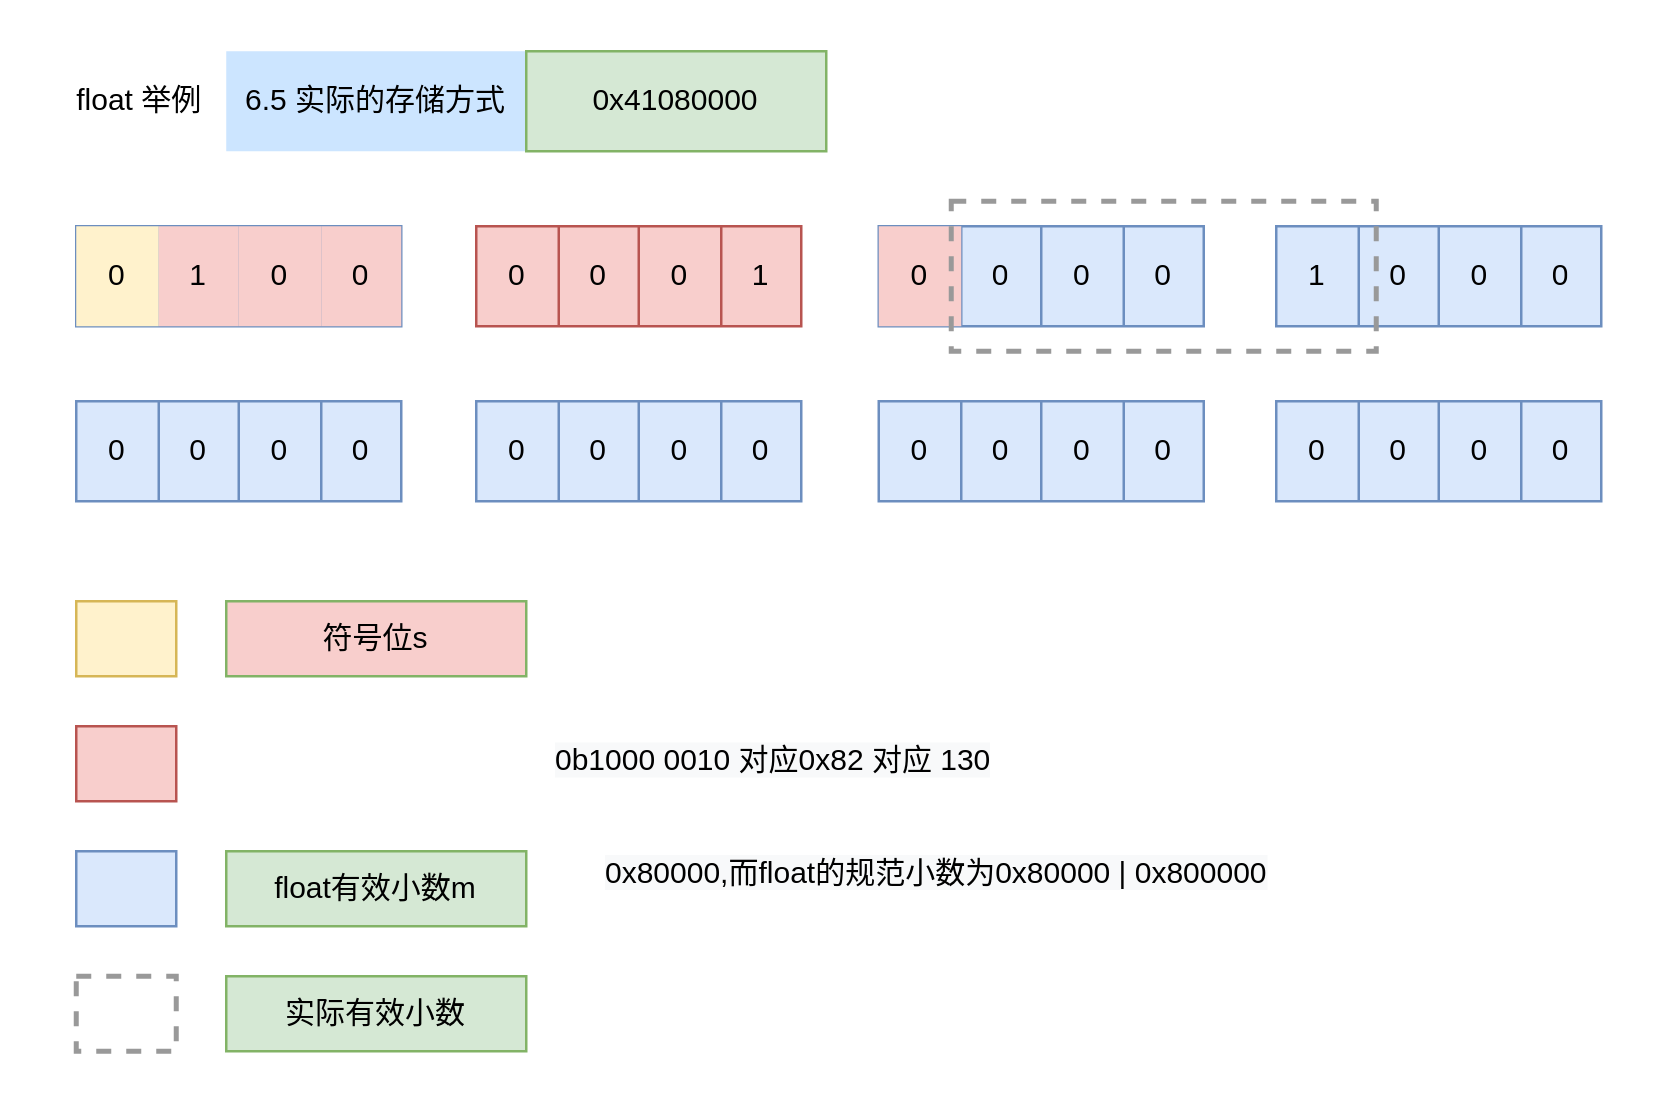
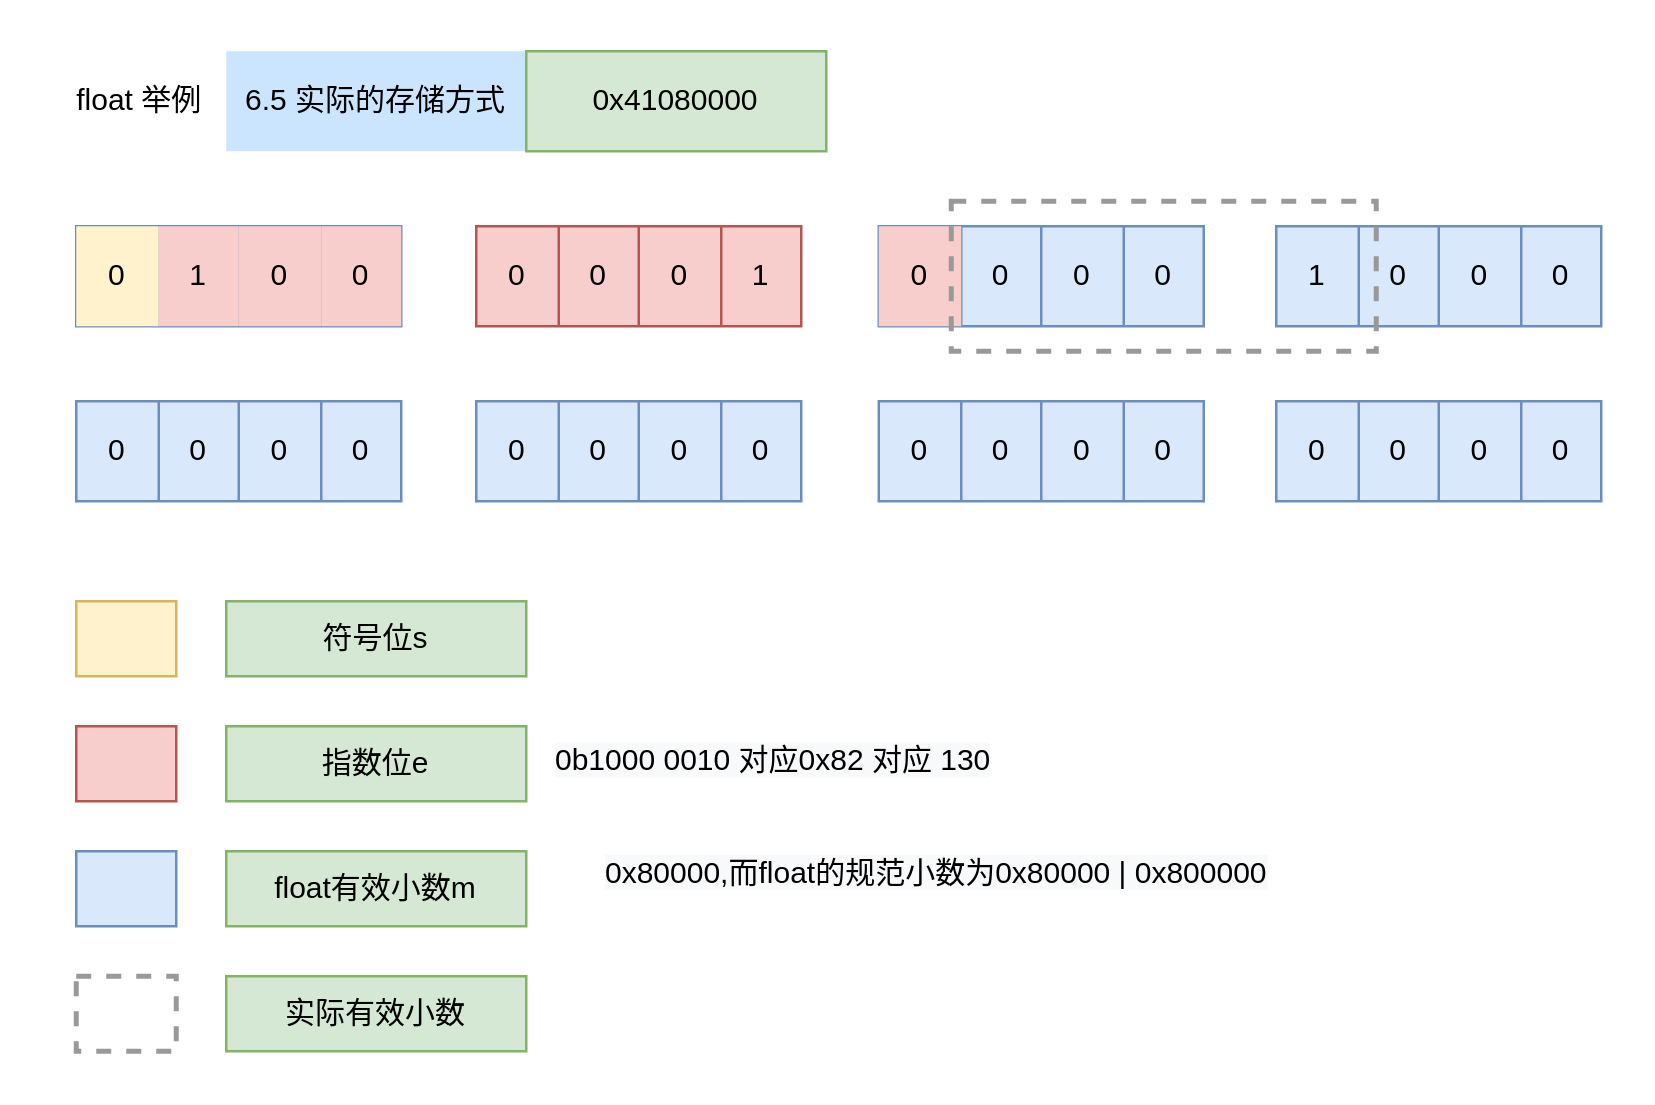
node "符号位s": fillcolor #f8cecc -> #d5e8d4
node "指数位e": added
